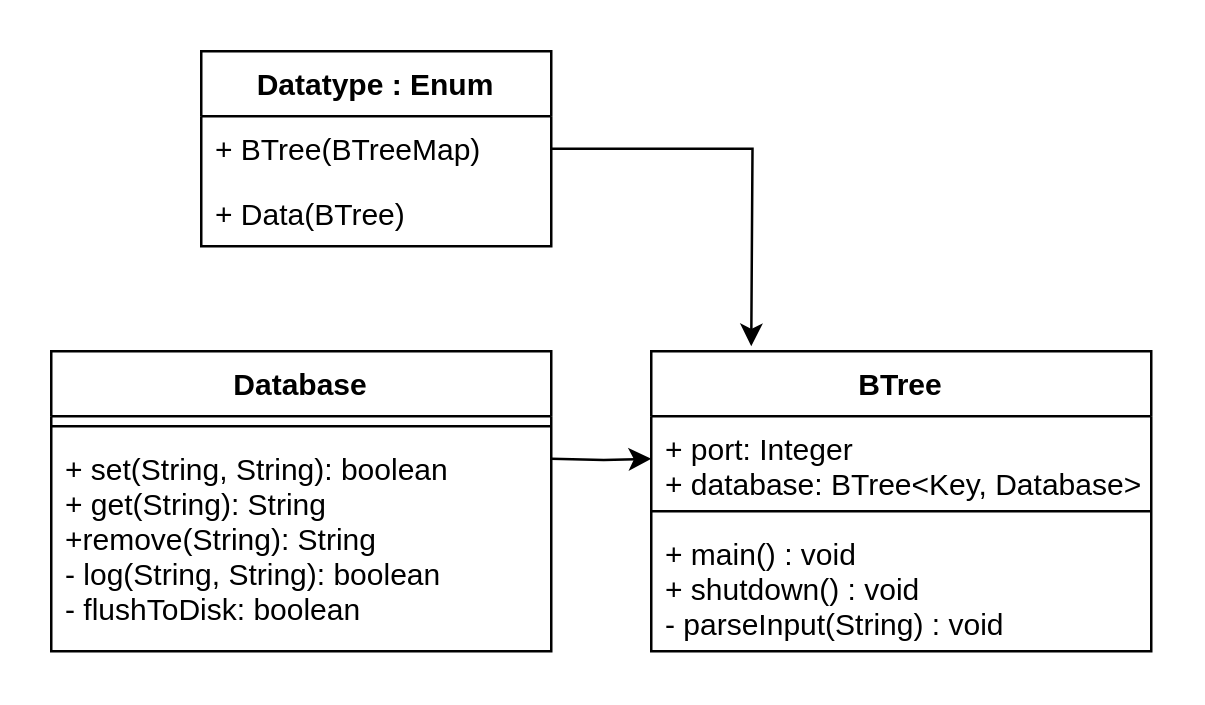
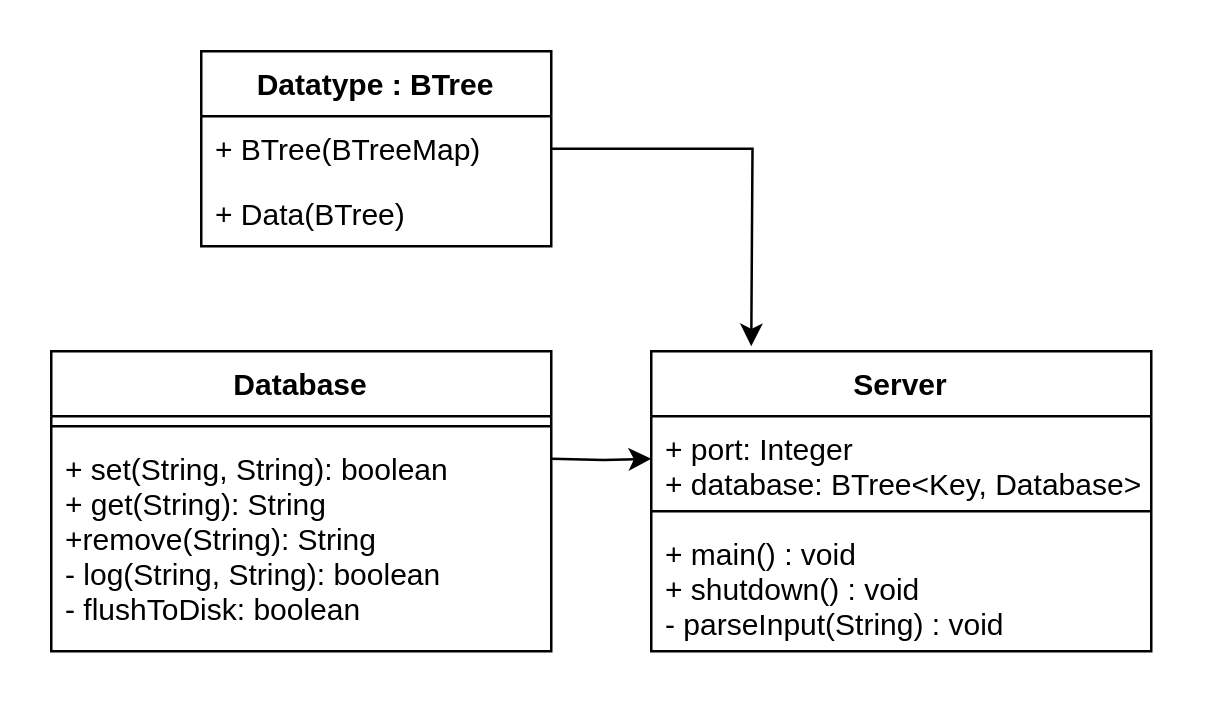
node "Datatype : Enum": label "Datatype : Enum" -> "Datatype : BTree"
node "BTree": label "BTree" -> "Server"
